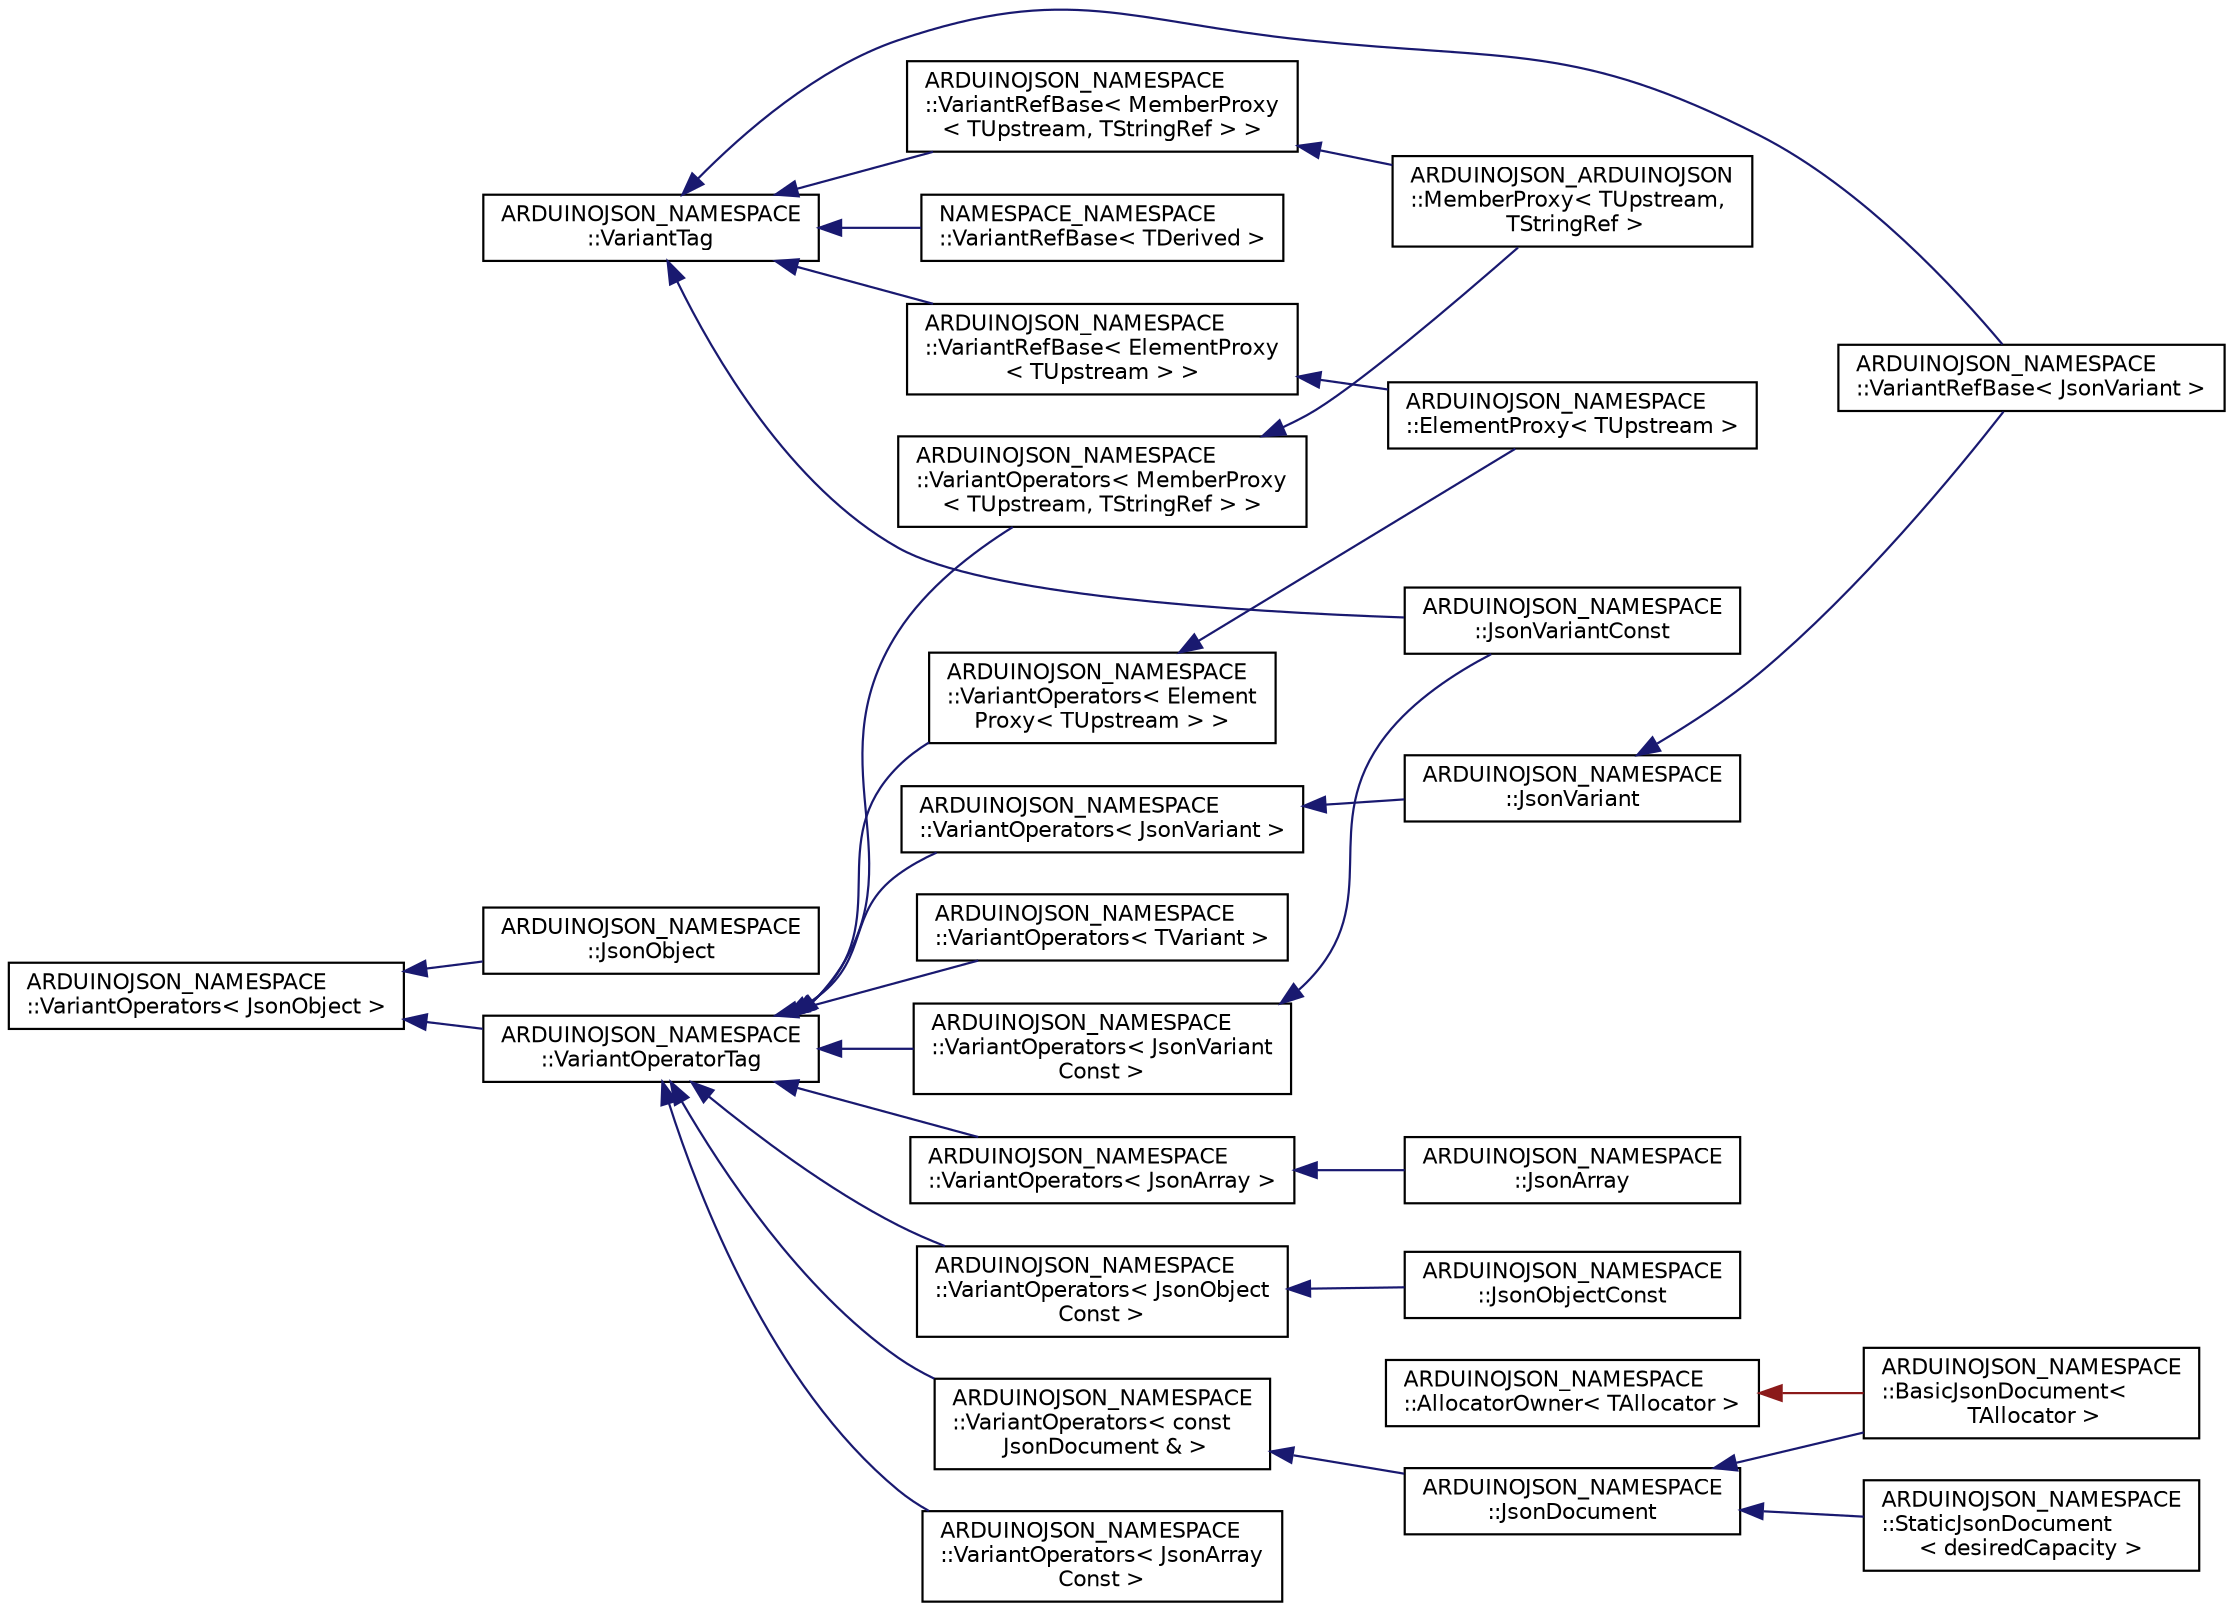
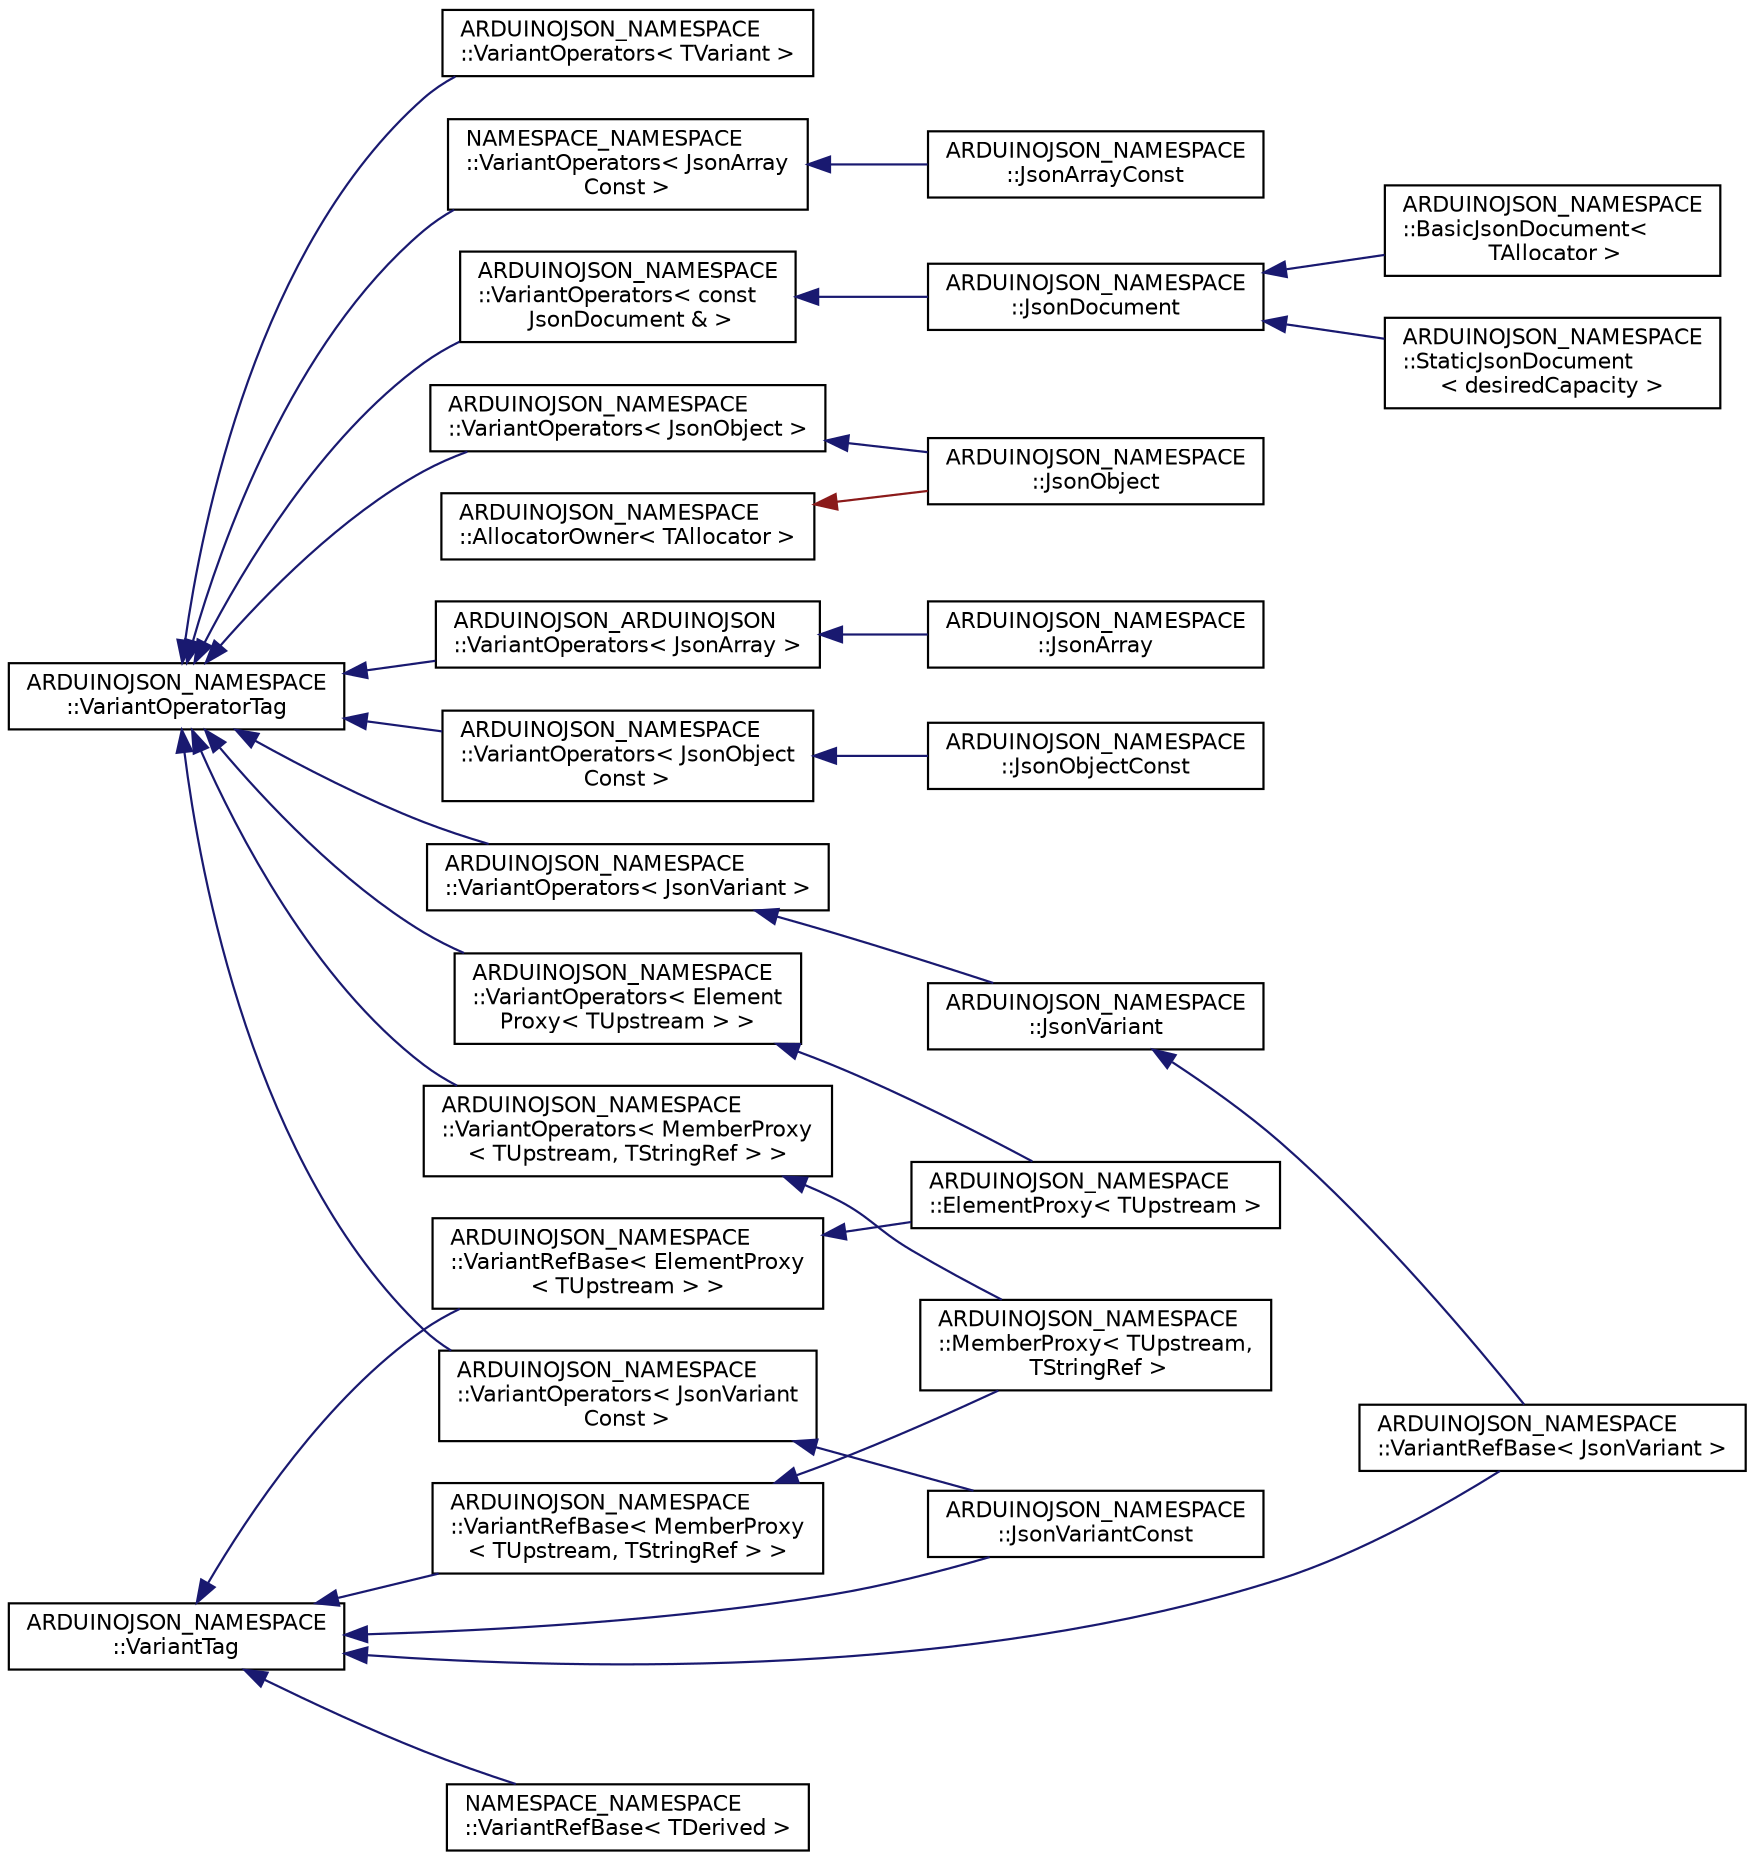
node "ARDUINOJSON_NAMESPACE ::JsonArrayConst": added
node "ARDUINOJSON_ARDUINOJSON ::MemberProxy< TUpstream, TStringRef >": label "ARDUINOJSON_ARDUINOJSON ::MemberProxy< TUpstream, TStringRef >" -> "ARDUINOJSON_NAMESPACE ::MemberProxy< TUpstream, TStringRef >"
edge "ARDUINOJSON_NAMESPACE ::VariantOperatorTag" -> "ARDUINOJSON_NAMESPACE ::VariantOperators< JsonObject >": reversed
node "ARDUINOJSON_NAMESPACE ::VariantOperators< JsonArray >": label "ARDUINOJSON_NAMESPACE ::VariantOperators< JsonArray >" -> "ARDUINOJSON_ARDUINOJSON ::VariantOperators< JsonArray >"
edge "ARDUINOJSON_NAMESPACE ::BasicJsonDocument< TAllocator >" -> "ARDUINOJSON_NAMESPACE ::AllocatorOwner< TAllocator >": now "ARDUINOJSON_NAMESPACE ::JsonObject" -> "ARDUINOJSON_NAMESPACE ::AllocatorOwner< TAllocator >"
node "ARDUINOJSON_NAMESPACE ::VariantOperators< JsonArray Const >": label "ARDUINOJSON_NAMESPACE ::VariantOperators< JsonArray Const >" -> "NAMESPACE_NAMESPACE ::VariantOperators< JsonArray Const >"
